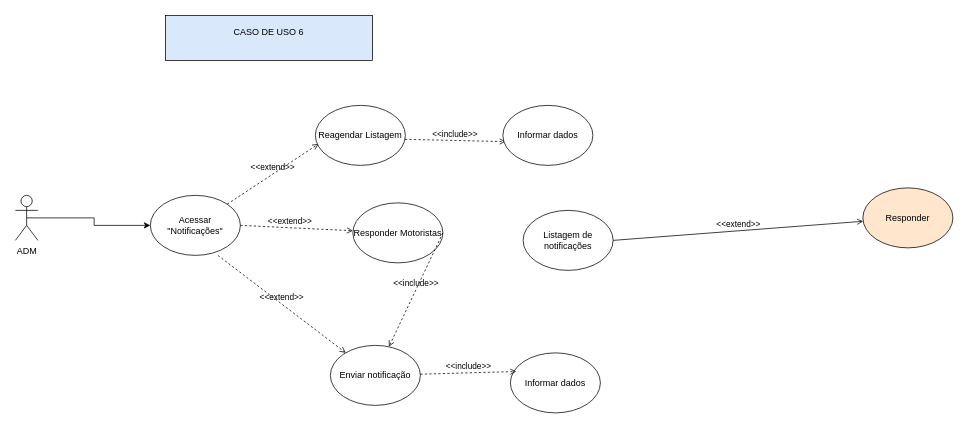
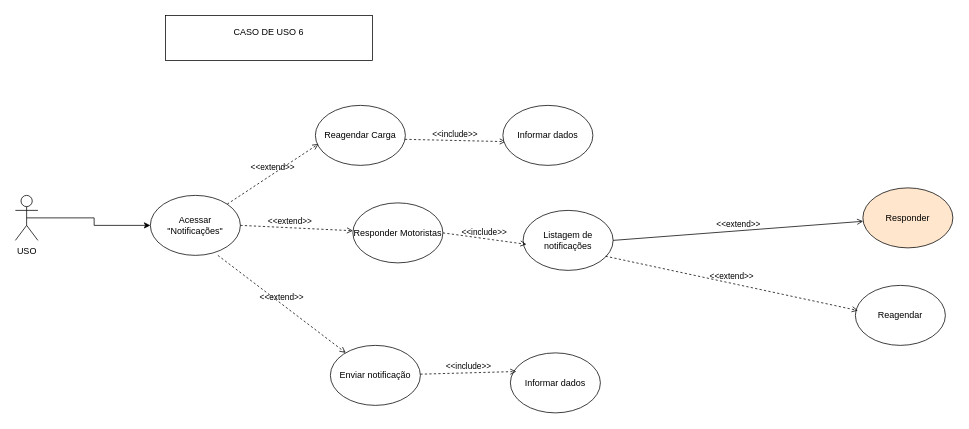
node "CASO DE USO 6": fillcolor #dae8fc -> #ffffff
node "Reagendar Listagem": label "Reagendar Listagem" -> "Reagendar Carga"
node "ADM": label "ADM" -> "USO"
edge "Listagem de notificações" -> "Reagendar": added, label "<<extend>>"
edge "Responder Motoristas" -> "Enviar notificação": now "Responder Motoristas" -> "Listagem de notificações"
node "Reagendar": added
